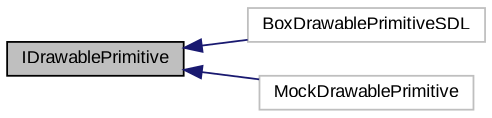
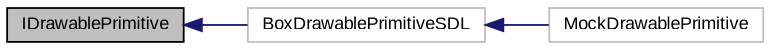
edge "MockDrawablePrimitive" -> "IDrawablePrimitive": now "MockDrawablePrimitive" -> "BoxDrawablePrimitiveSDL"
